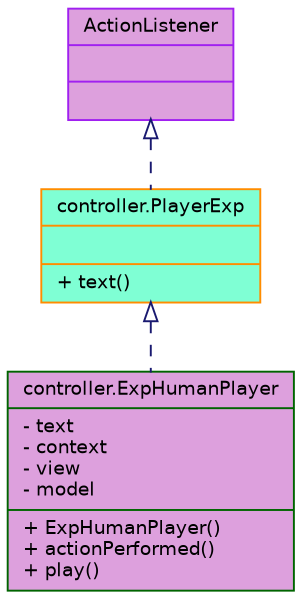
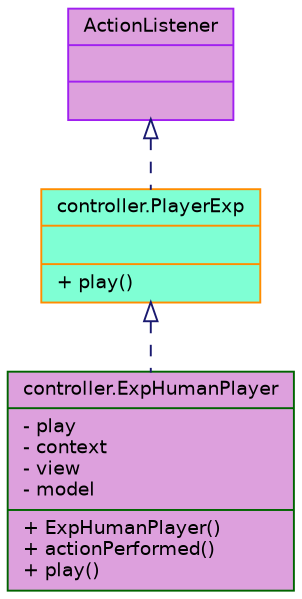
node "controller.PlayerExp": text "+ text()" -> "+ play()"
node "controller.ExpHumanPlayer": text "- text" -> "- play"
